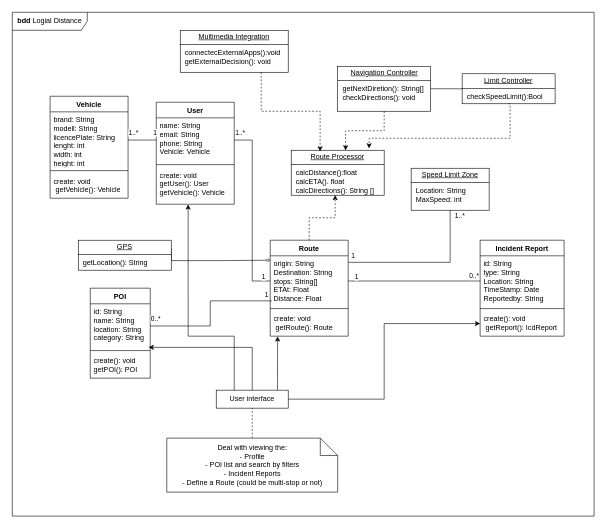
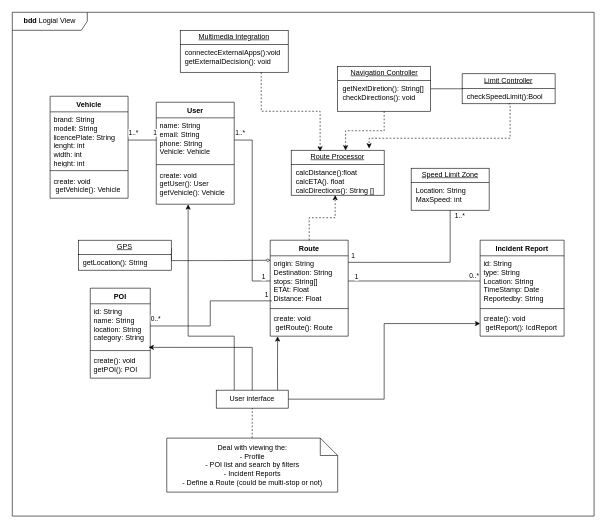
node "bdd Logial Distance": label "bdd Logial Distance" -> "bdd Logial View"
